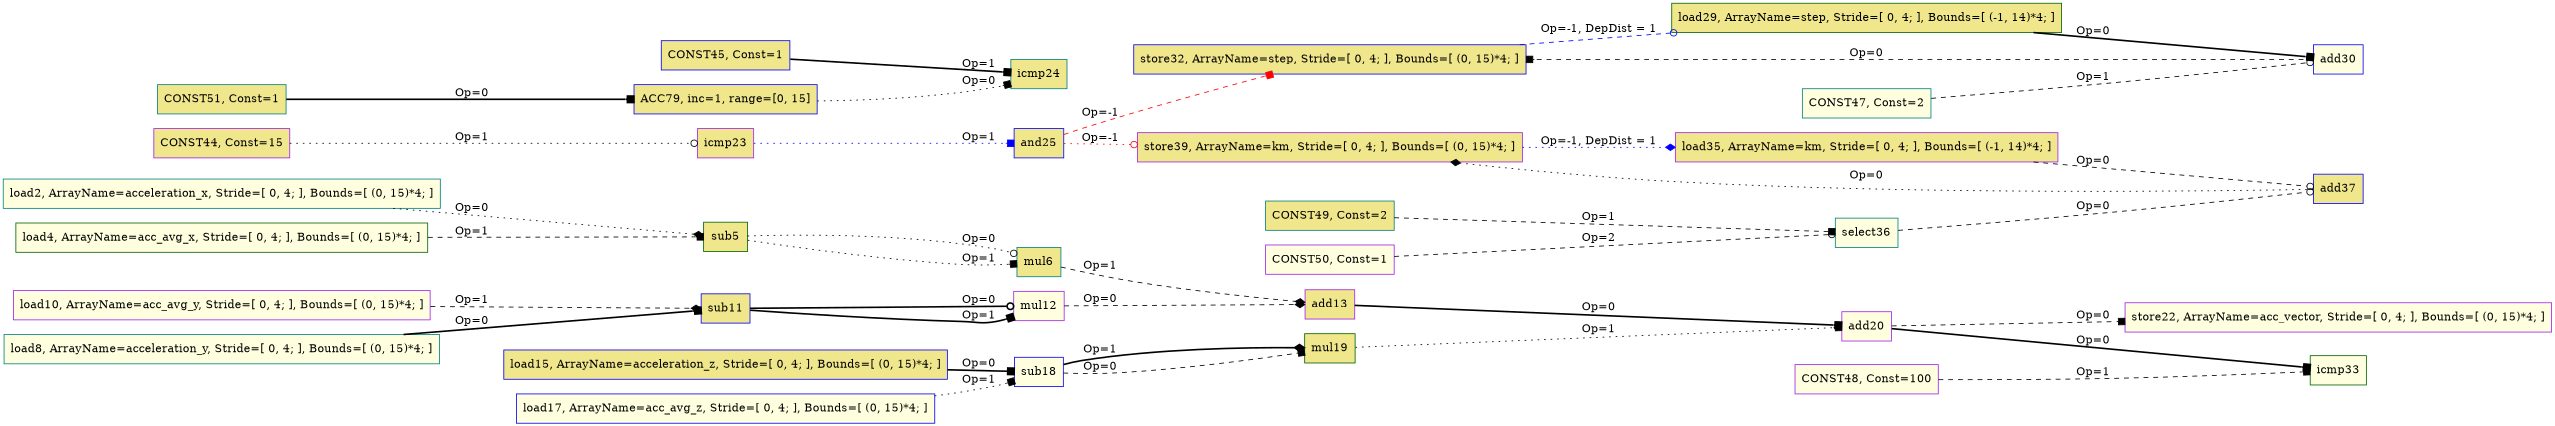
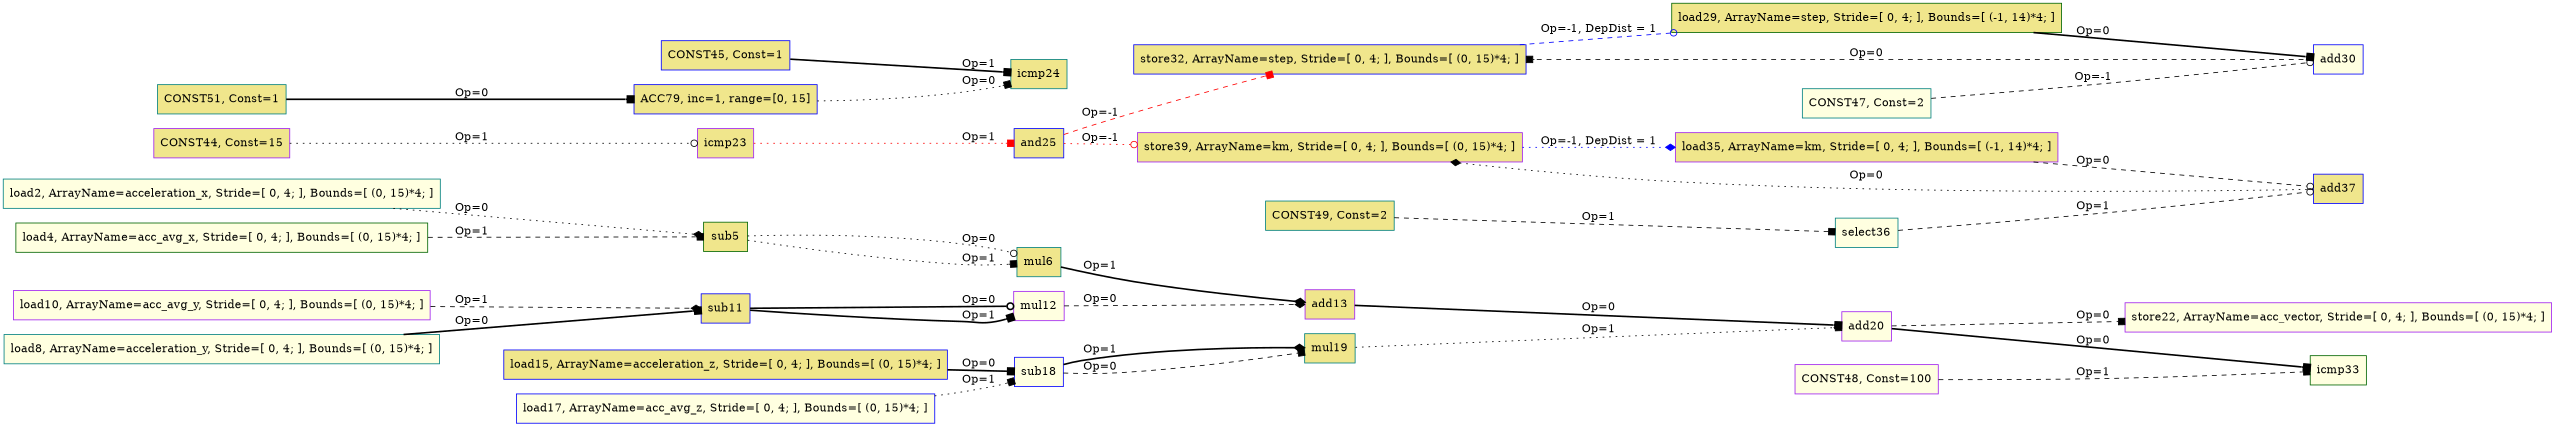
edge "CONST47, Const=2" -> "add30": label "Op=1" -> "Op=-1"
edge "icmp23" -> "and25": color blue -> red
edge "select36" -> "add37": label "Op=0" -> "Op=1"
node "CONST50, Const=1": removed
edge "mul6" -> "add13": style dashed -> bold
node "mul19": color darkgreen -> teal
